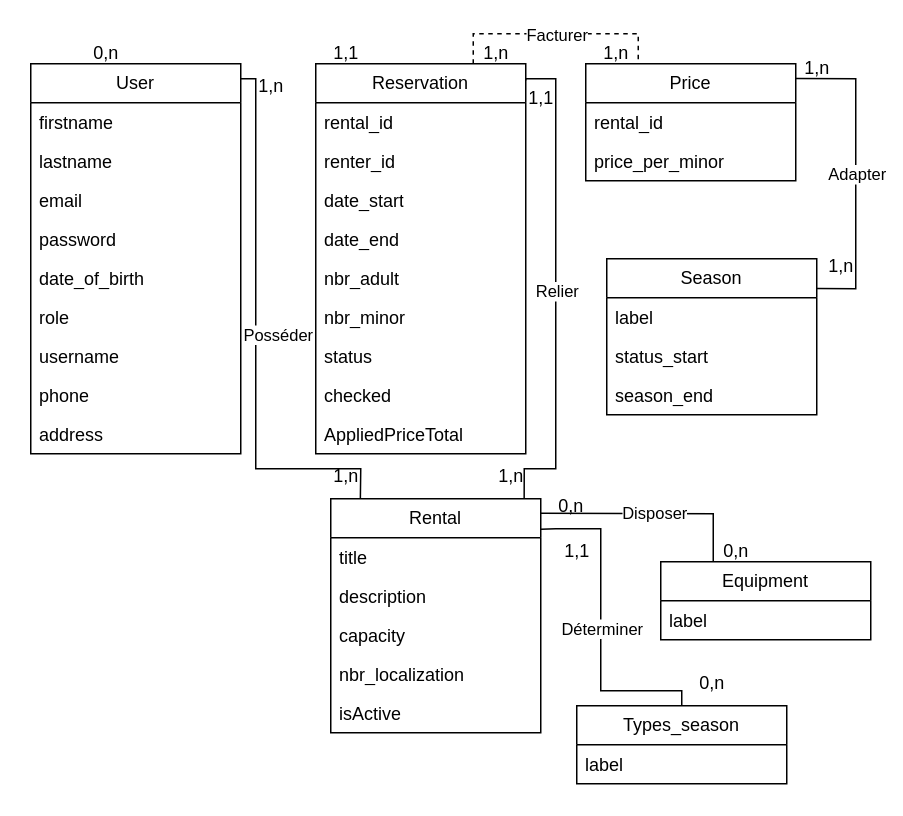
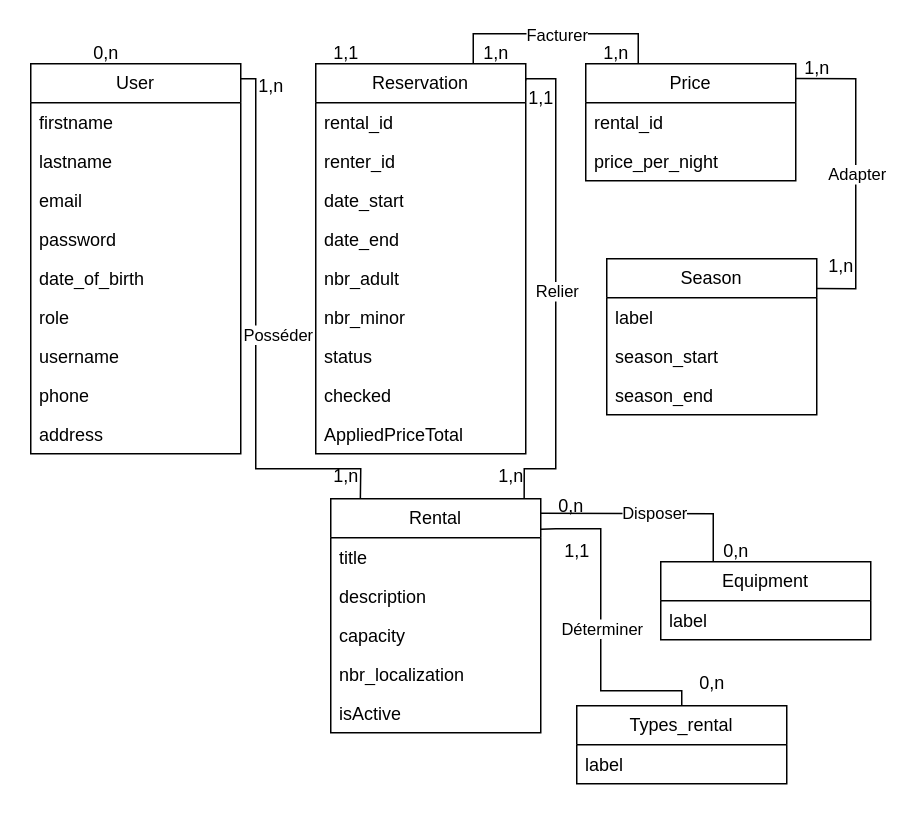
edge "Price" -- "Reservation": style dashed -> solid
node "price_per_minor": label "price_per_minor" -> "price_per_night"
node "status_start": label "status_start" -> "season_start"
node "Types_season": label "Types_season" -> "Types_rental"
